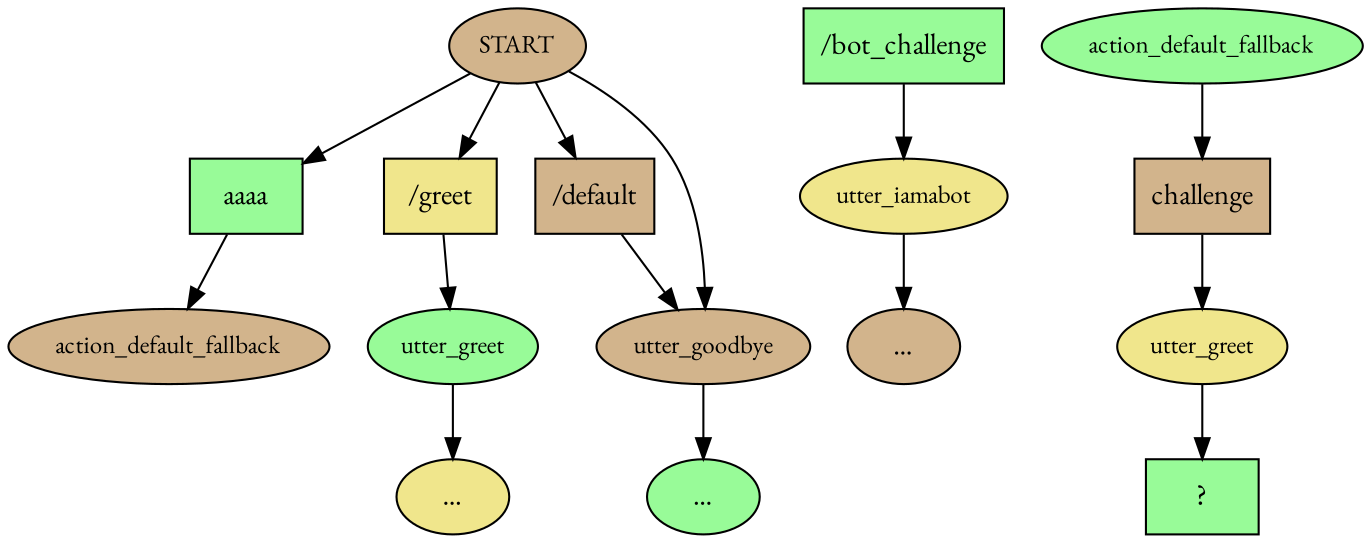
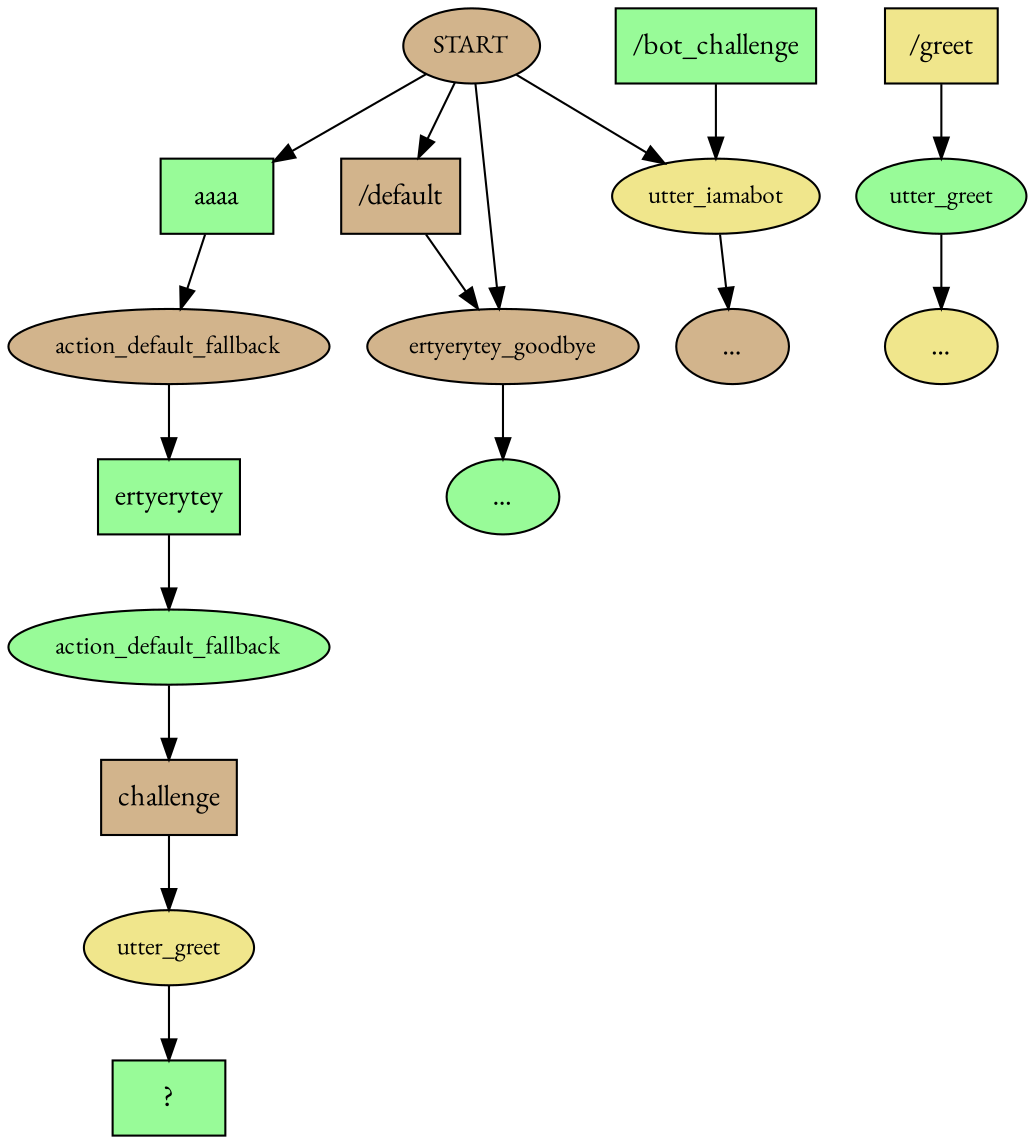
edge "START" -> "/greet": now "START" -> "utter_iamabot"
node "utter_goodbye": label "utter_goodbye" -> "ertyerytey_goodbye"
node "ertyerytey": added
